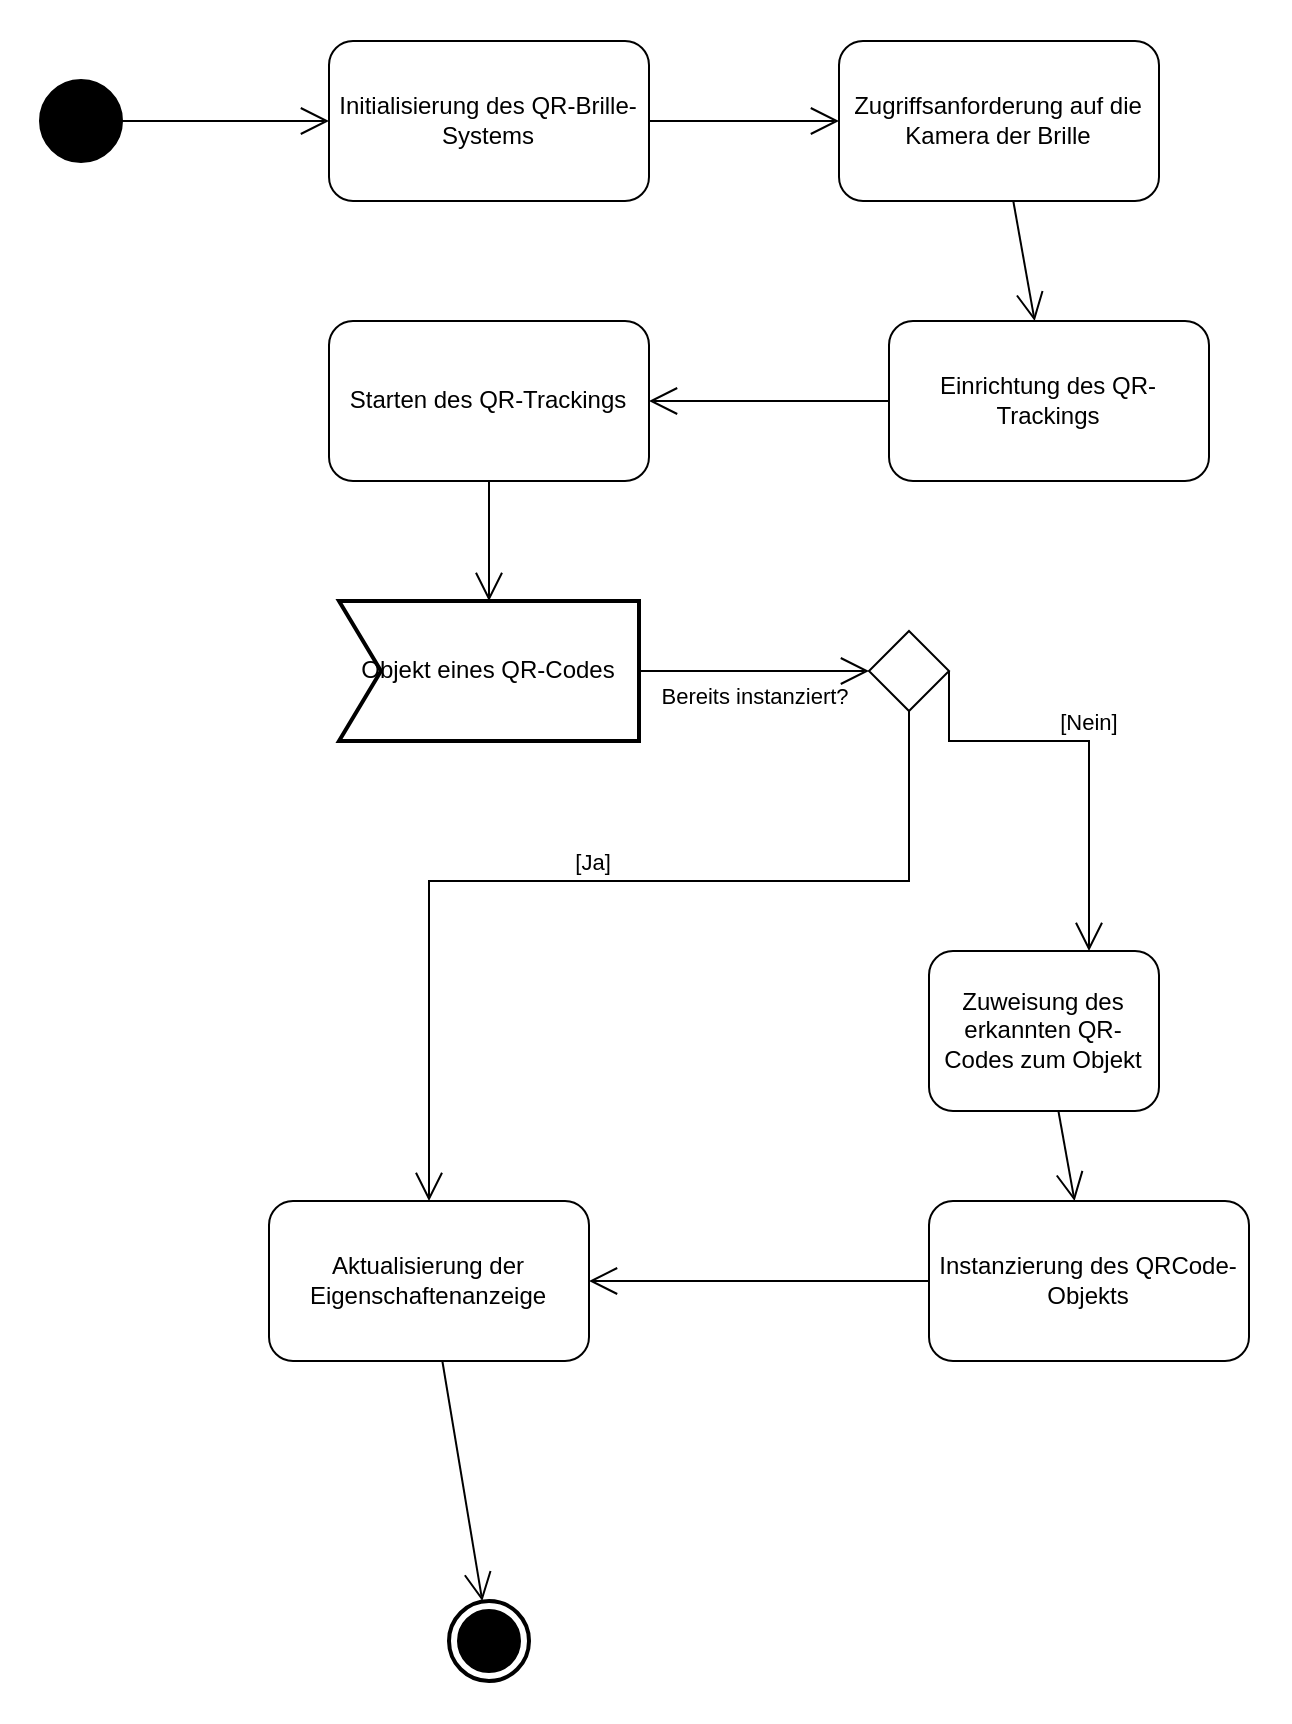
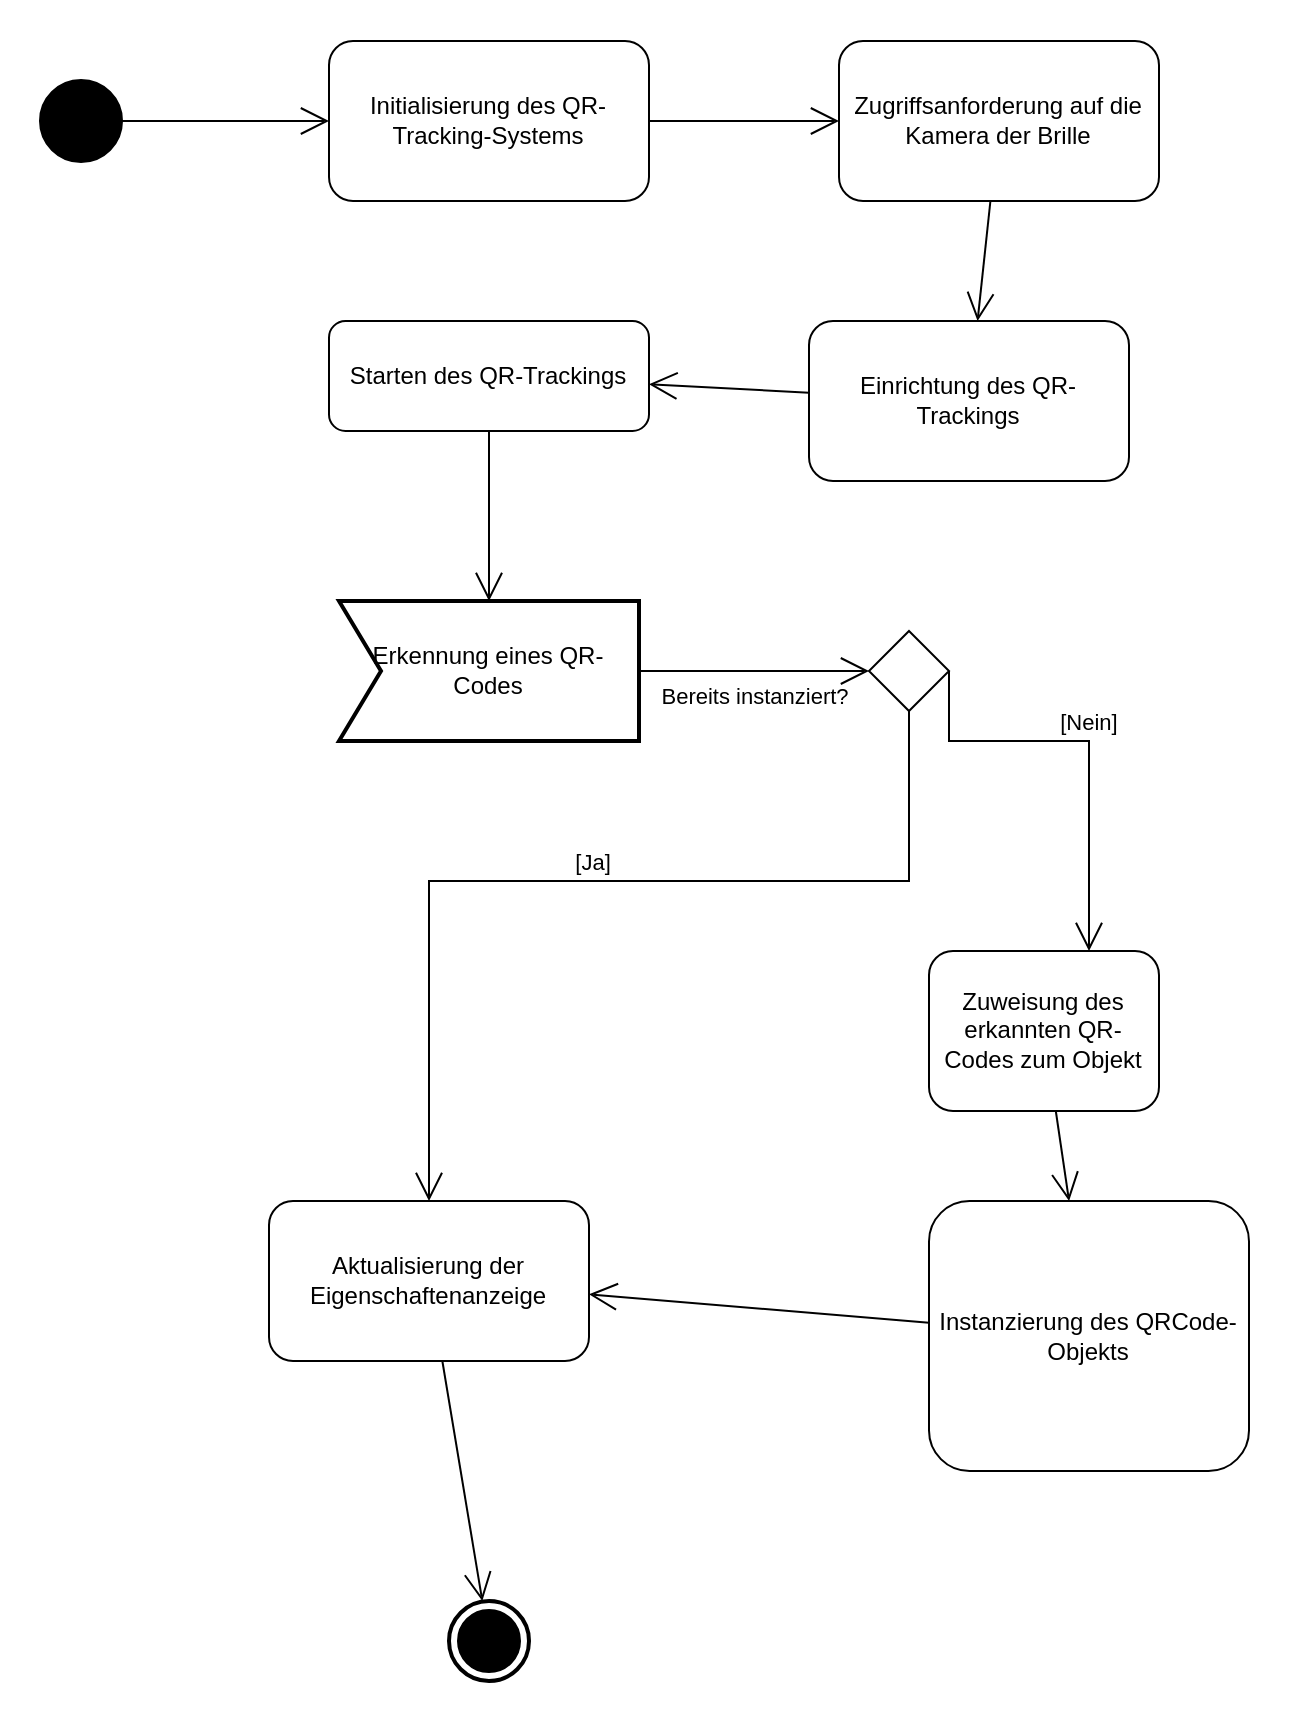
node "Initialisierung des QR-Brille-Systems": label "Initialisierung des QR-Brille-Systems" -> "Initialisierung des QR-Tracking-Systems"
node "Starten des QR-Trackings": size 320x160 -> 320x110
node "Einrichtung des QR-Trackings": moved (1049, 401) -> (969, 401)
node "Objekt eines QR-Codes": label "Objekt eines QR-Codes" -> "Erkennung eines QR-Codes"
node "Instanzierung des QRCode-Objekts": size 320x160 -> 320x270
